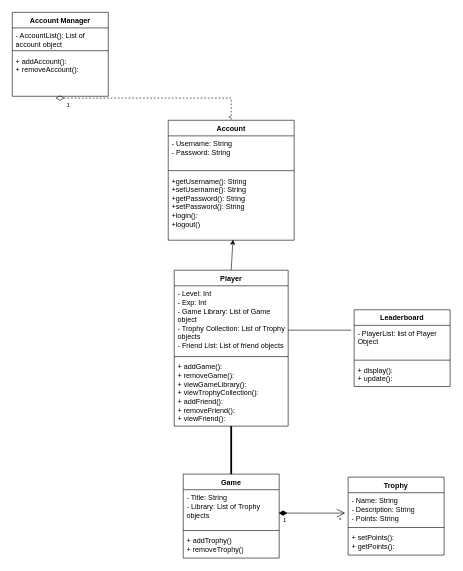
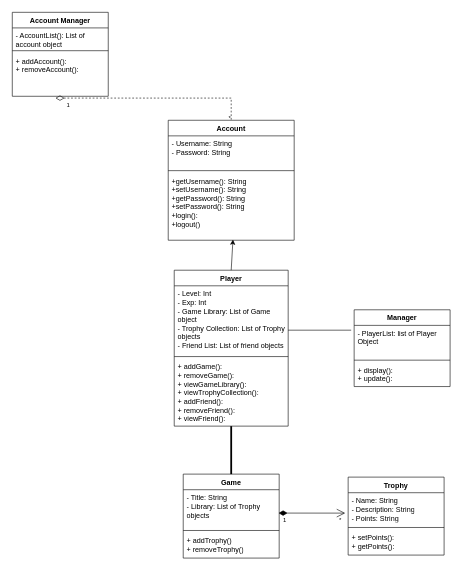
node "Leaderboard": label "Leaderboard" -> "Manager"
